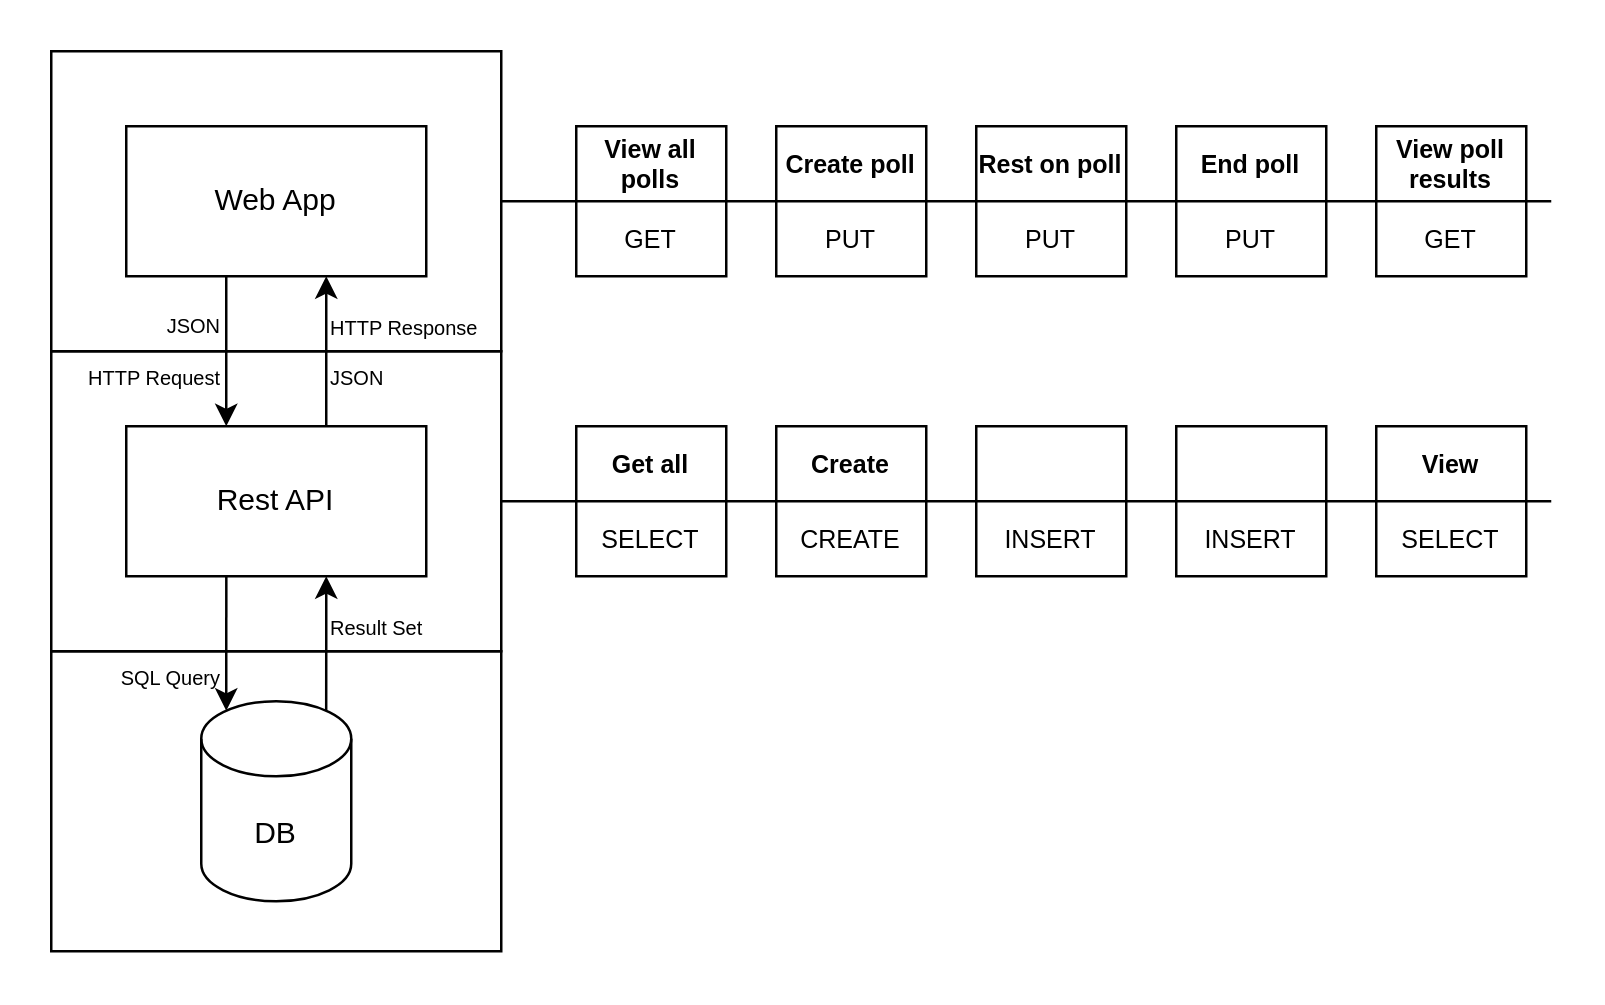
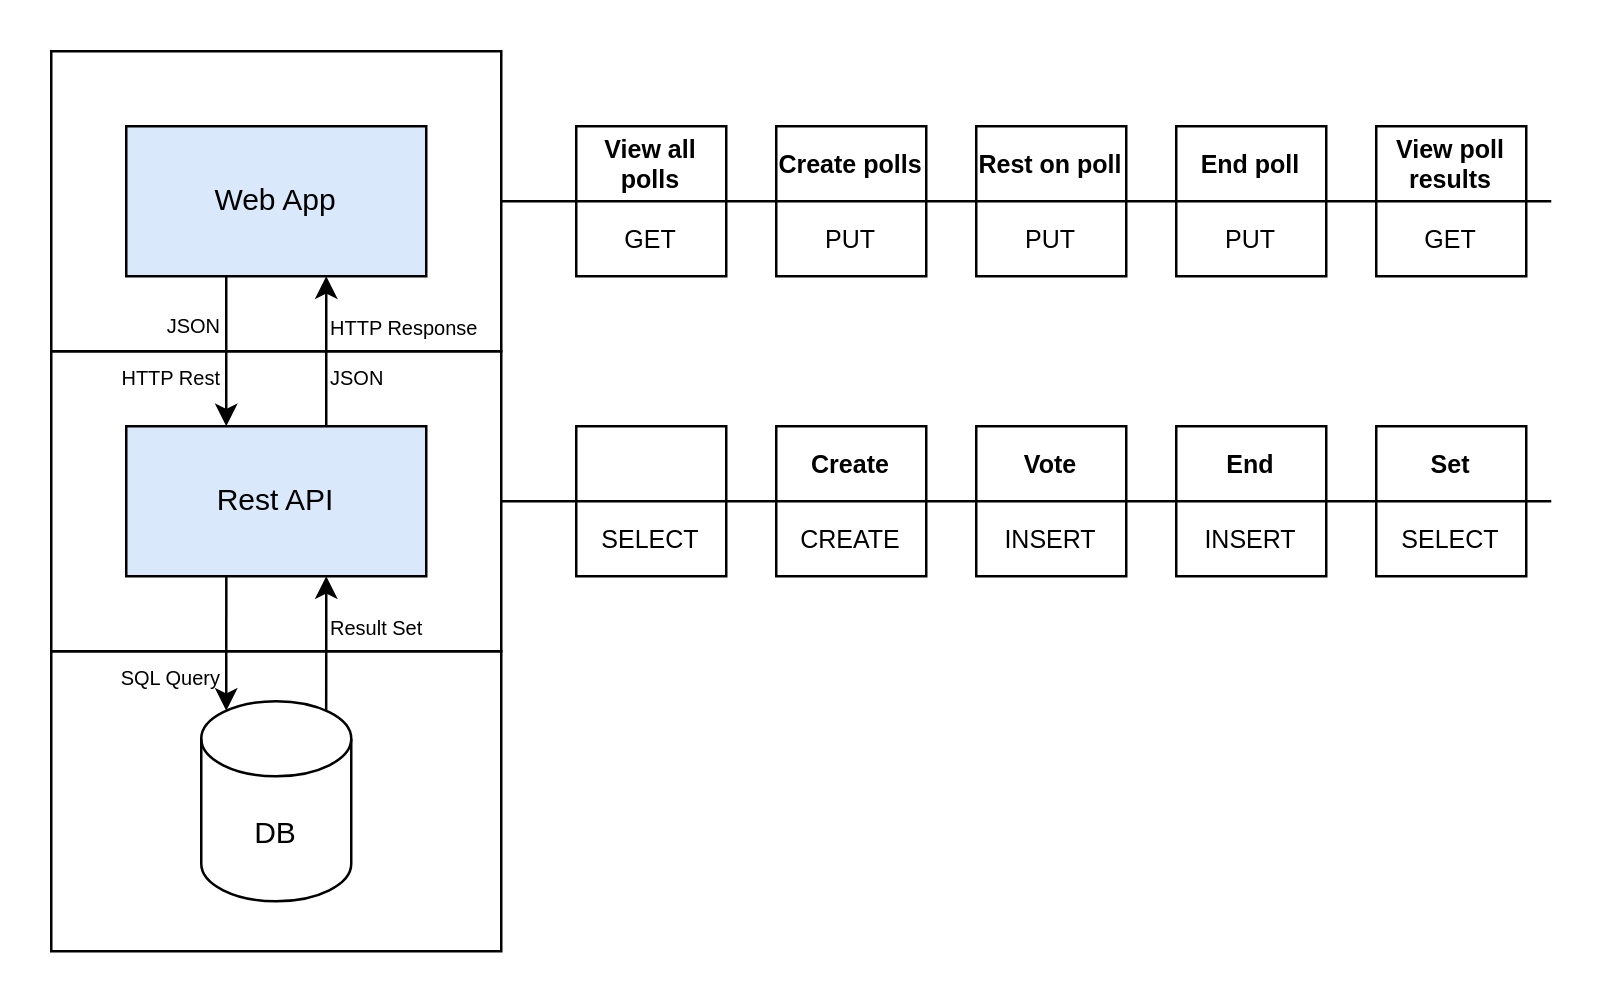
node "Create poll": label "Create poll" -> "Create polls"
node "Web App": fillcolor #ffffff -> #dae8fc
node "HTTP Request": label "HTTP Request" -> "HTTP Rest"
node "Get all": removed
node "Vote": added
node "End": added
node "View": label "View" -> "Set"
node "Rest API": fillcolor #ffffff -> #dae8fc
